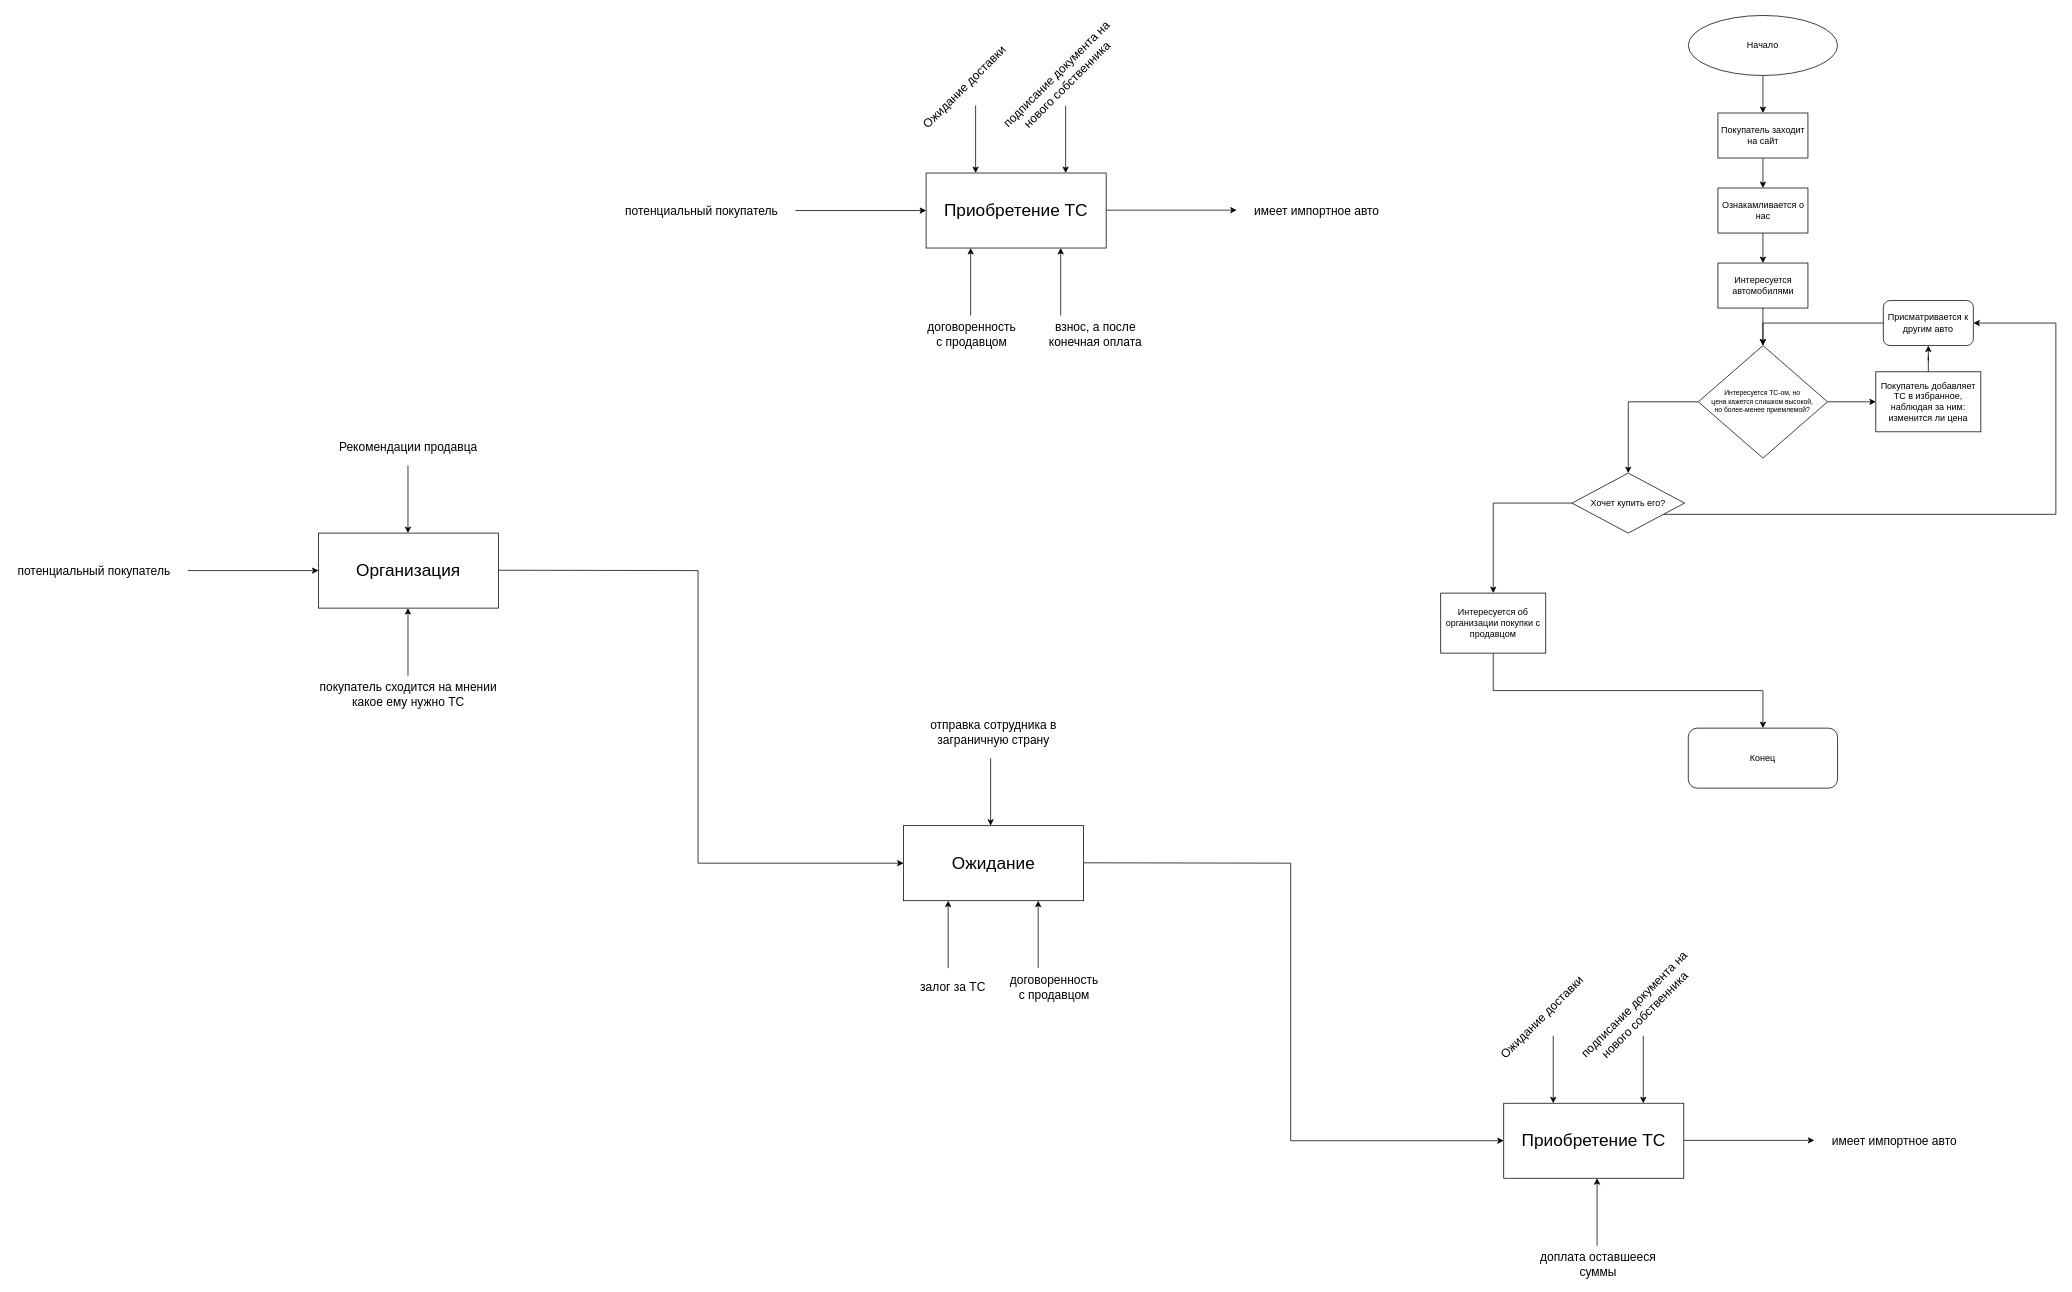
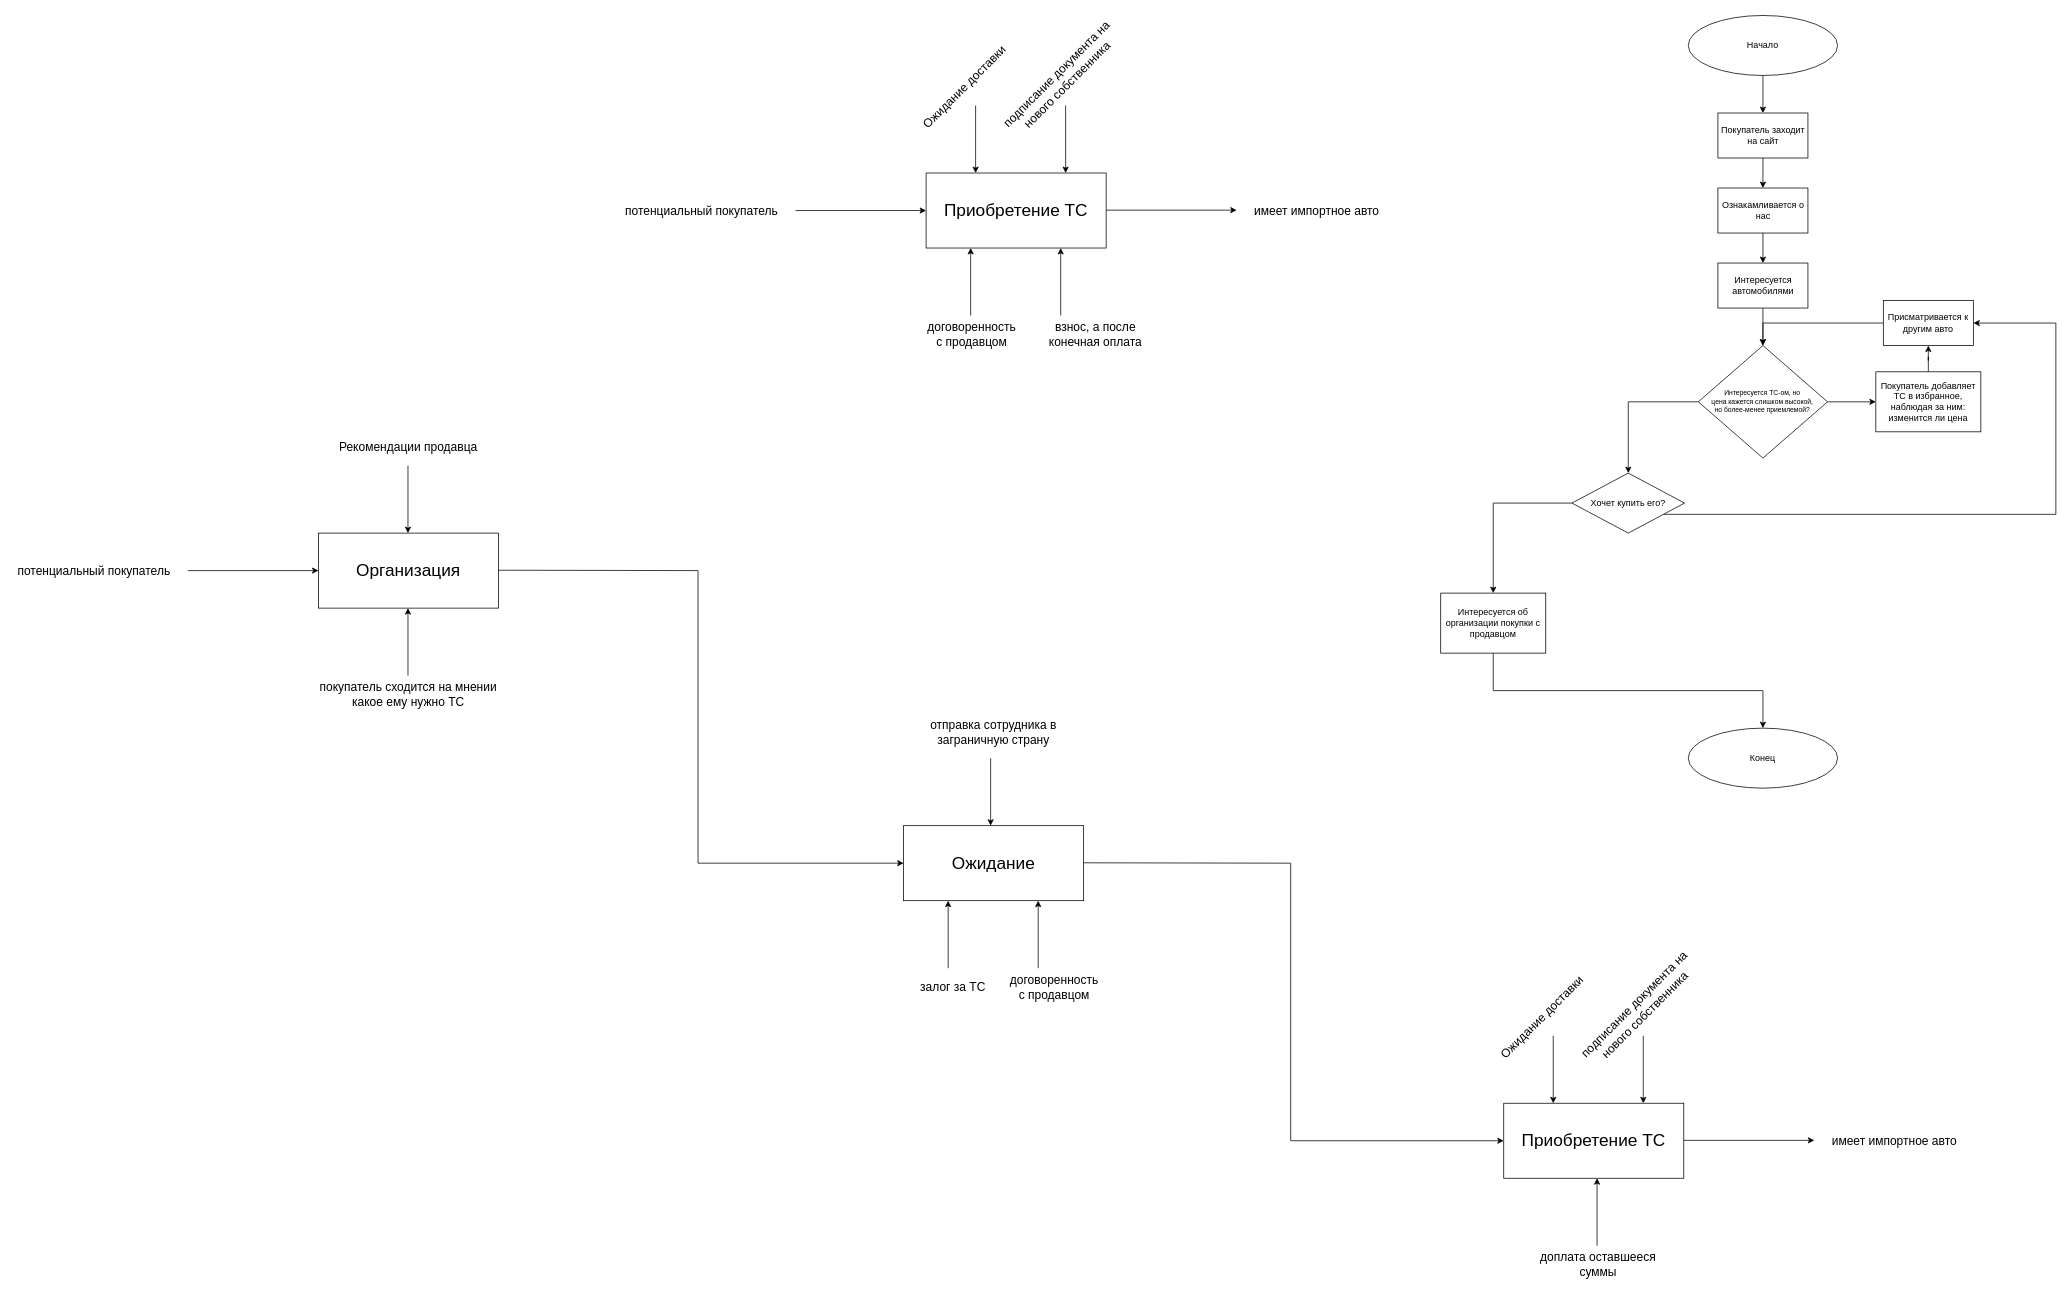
node "Присматривается к другим авто": shape rounded rectangle -> rectangle
node "Конец": shape rounded rectangle -> ellipse
